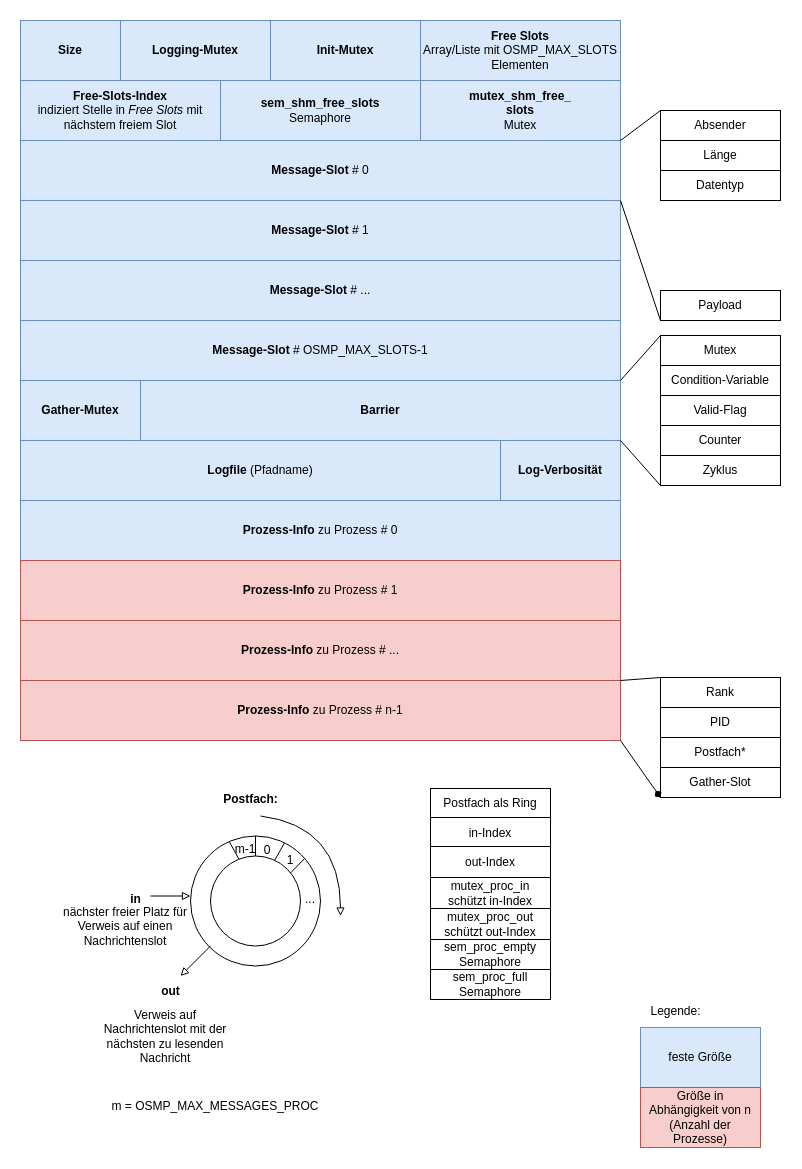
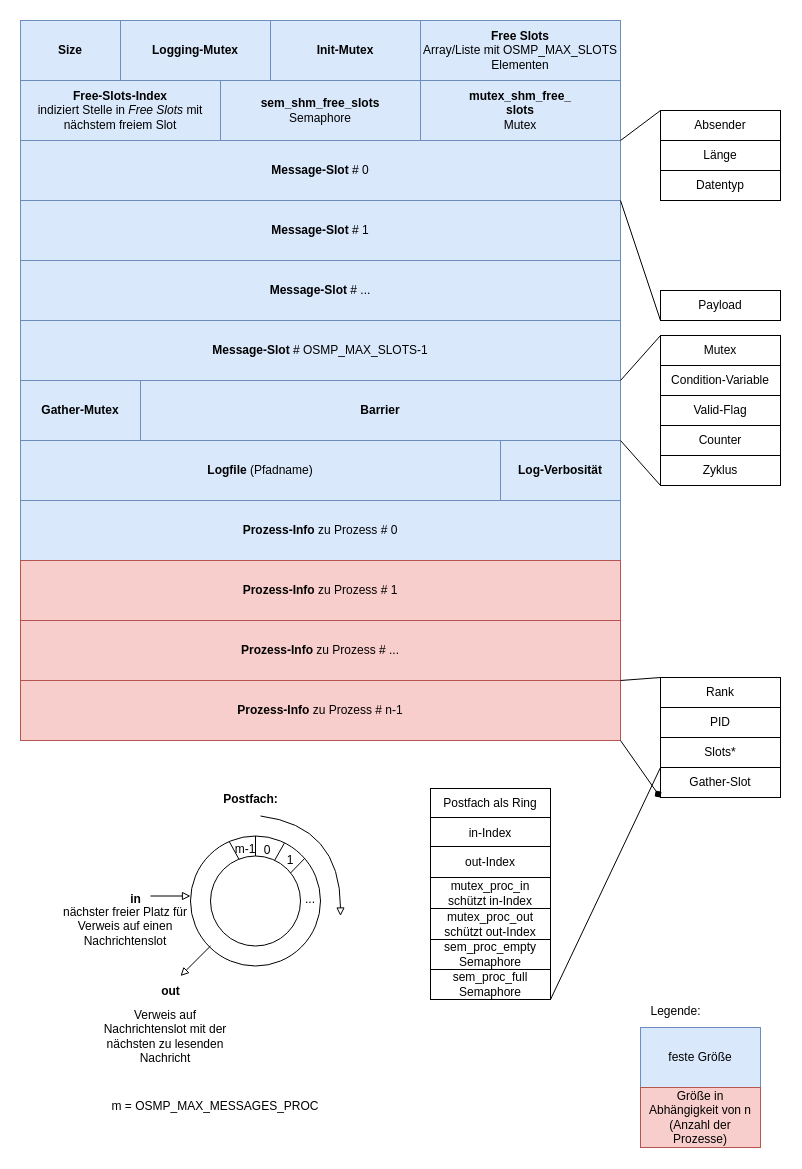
node "Postfach*": label "Postfach*" -> "Slots*"
edge "Gather-Slot" -- "sem_proc_full Semaphore": added
